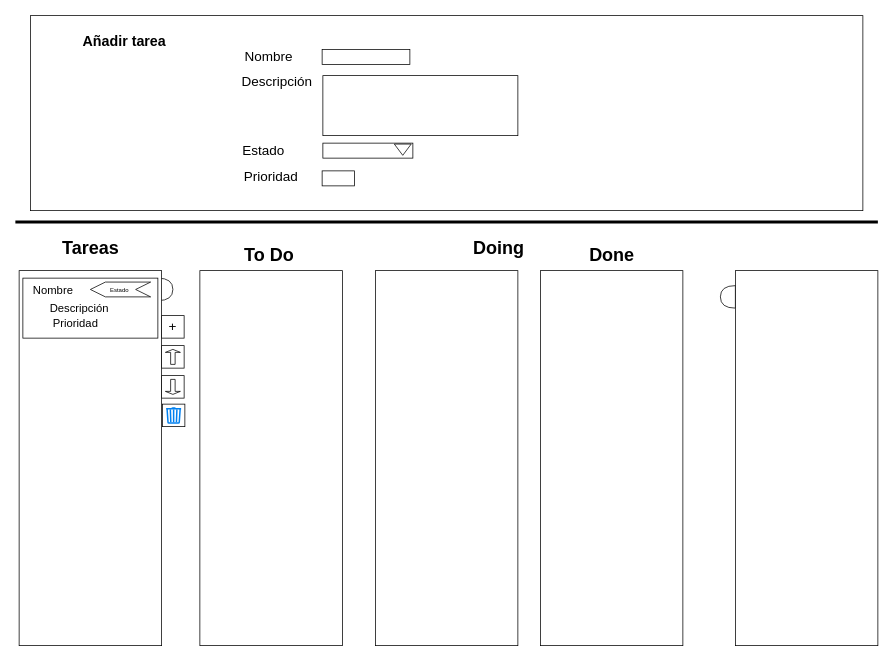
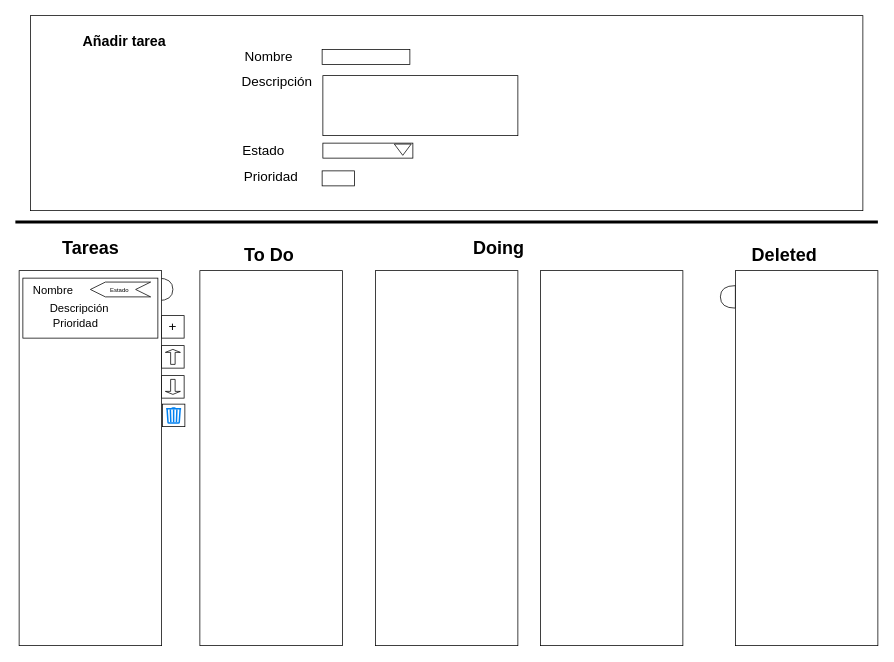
node "Done": removed
node "Deleted": added
